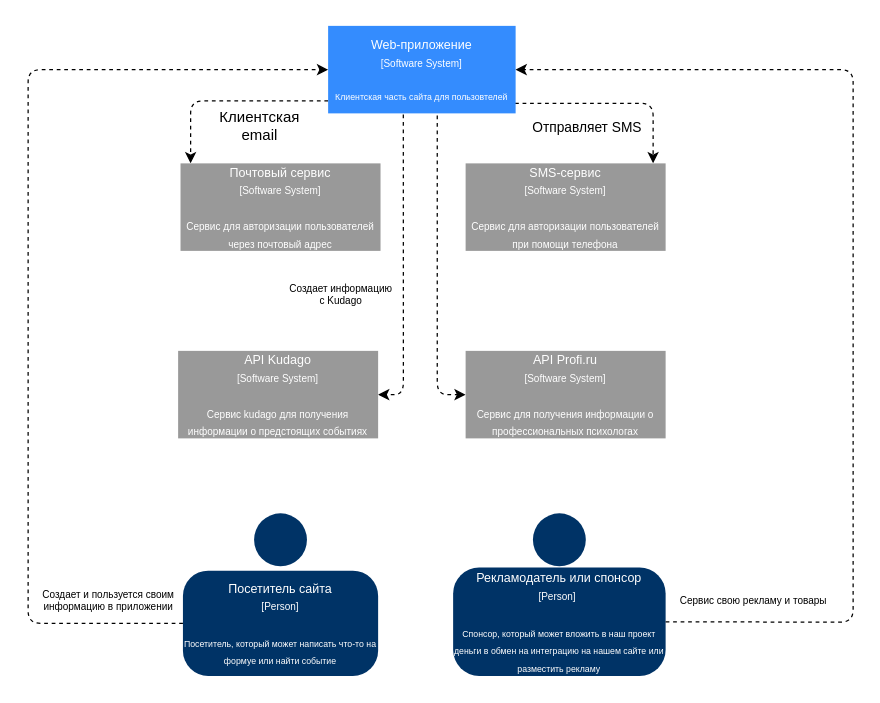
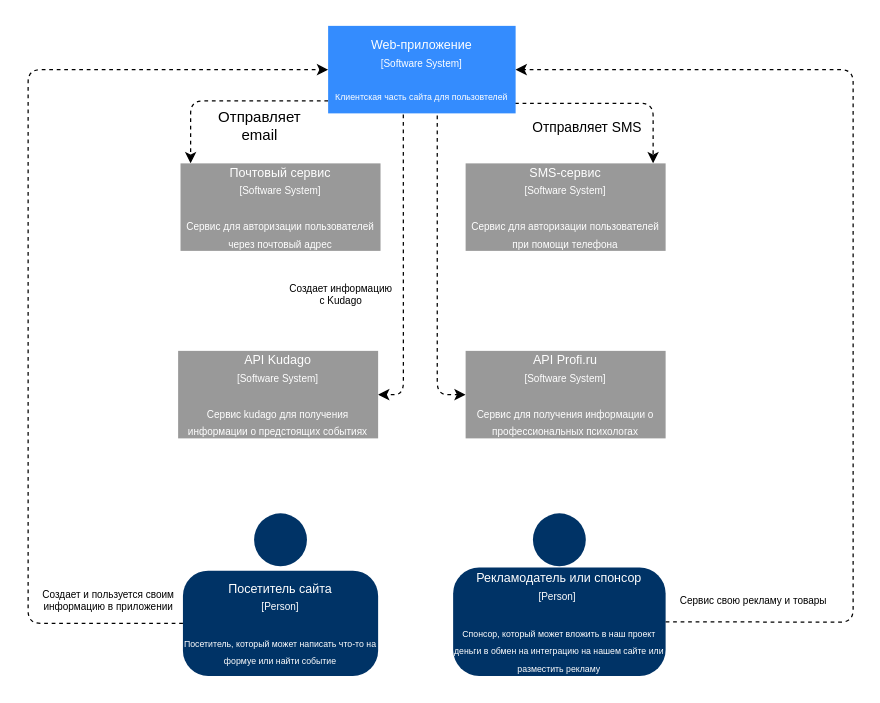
node "Клиентская email": label "Клиентская email" -> "Отправляет email"
